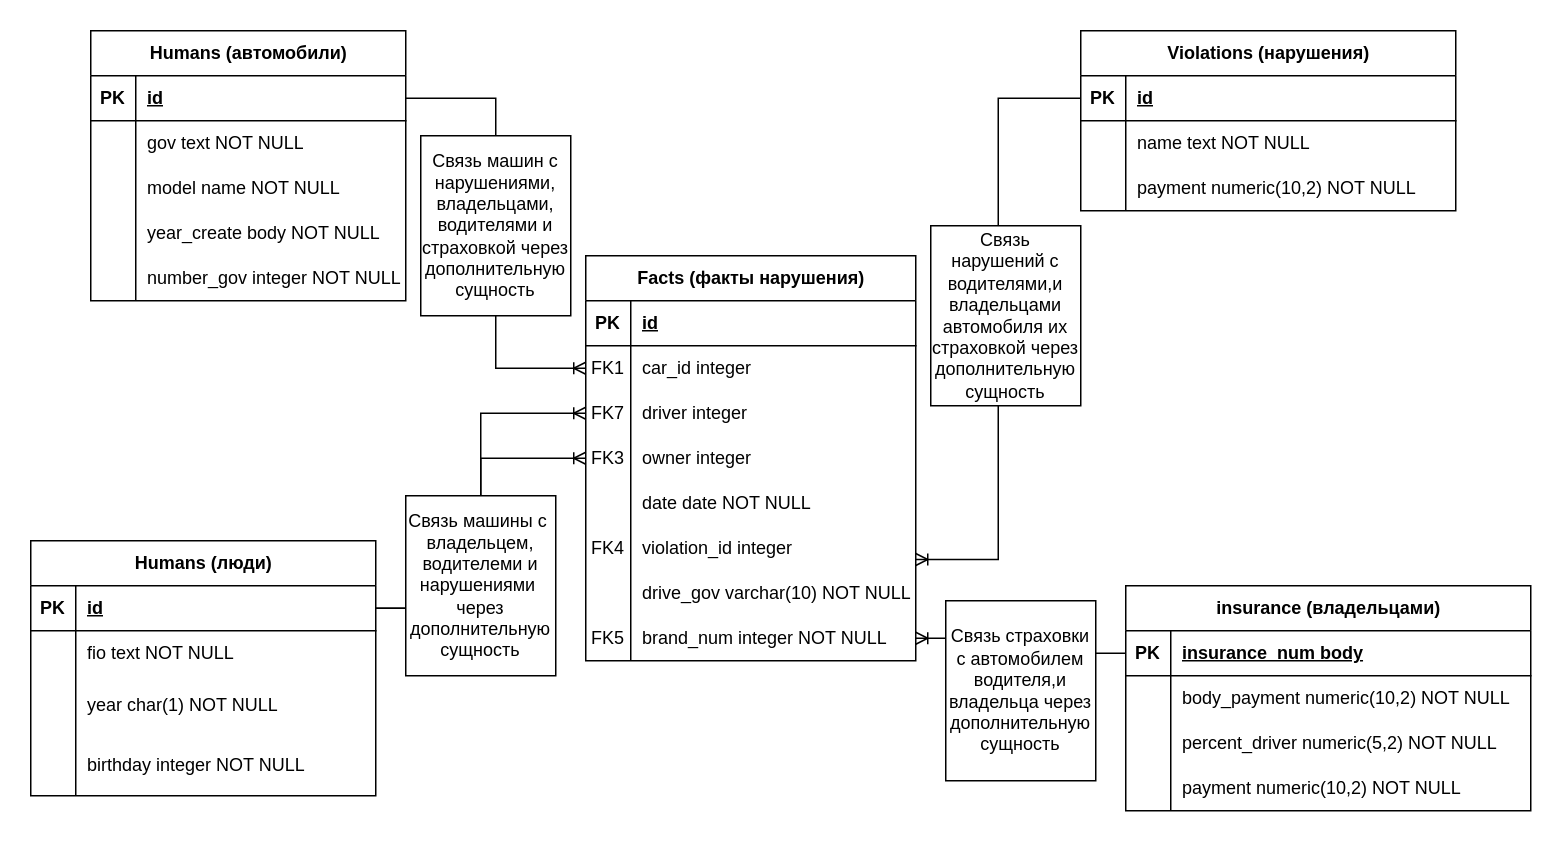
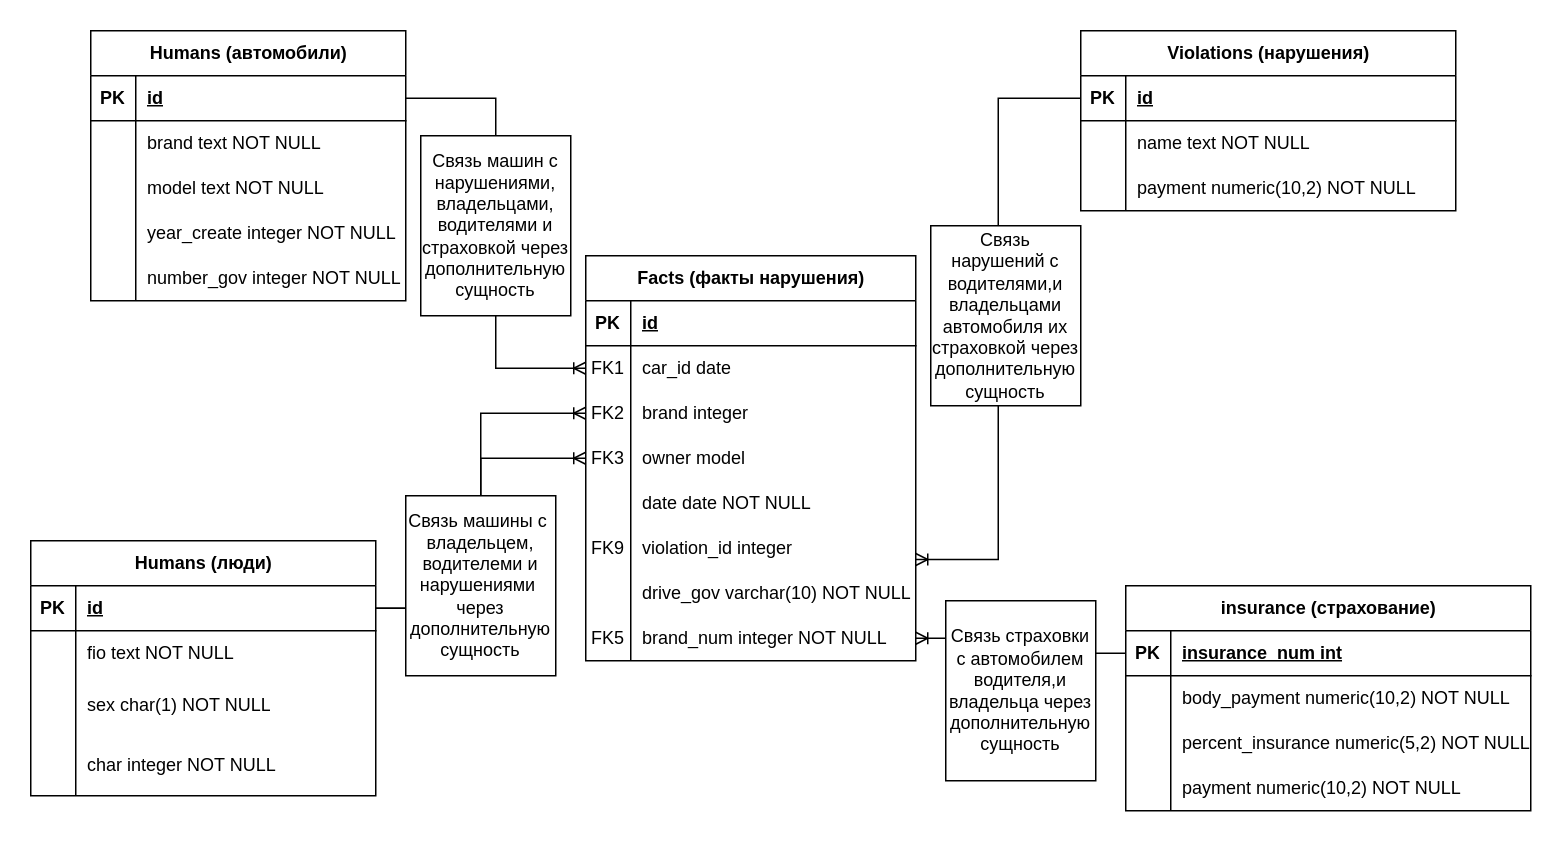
node "gov text NOT NULL": label "gov text NOT NULL" -> "brand text NOT NULL"
node "model name NOT NULL": label "model name NOT NULL" -> "model text NOT NULL"
node "year_create body NOT NULL": label "year_create body NOT NULL" -> "year_create integer NOT NULL"
node "car_id integer": label "car_id integer" -> "car_id date"
node "FK7": label "FK7" -> "FK2"
node "driver integer": label "driver integer" -> "brand integer"
node "owner integer": label "owner integer" -> "owner model"
node "FK4": label "FK4" -> "FK9"
node "insurance (владельцами)": label "insurance (владельцами)" -> "insurance (страхование)"
node "insurance_num body": label "insurance_num body" -> "insurance_num int"
node "year char(1) NOT NULL": label "year char(1) NOT NULL" -> "sex char(1) NOT NULL"
node "percent_driver numeric(5,2) NOT NULL": label "percent_driver numeric(5,2) NOT NULL" -> "percent_insurance numeric(5,2) NOT NULL"
node "birthday integer NOT NULL": label "birthday integer NOT NULL" -> "char integer NOT NULL"
